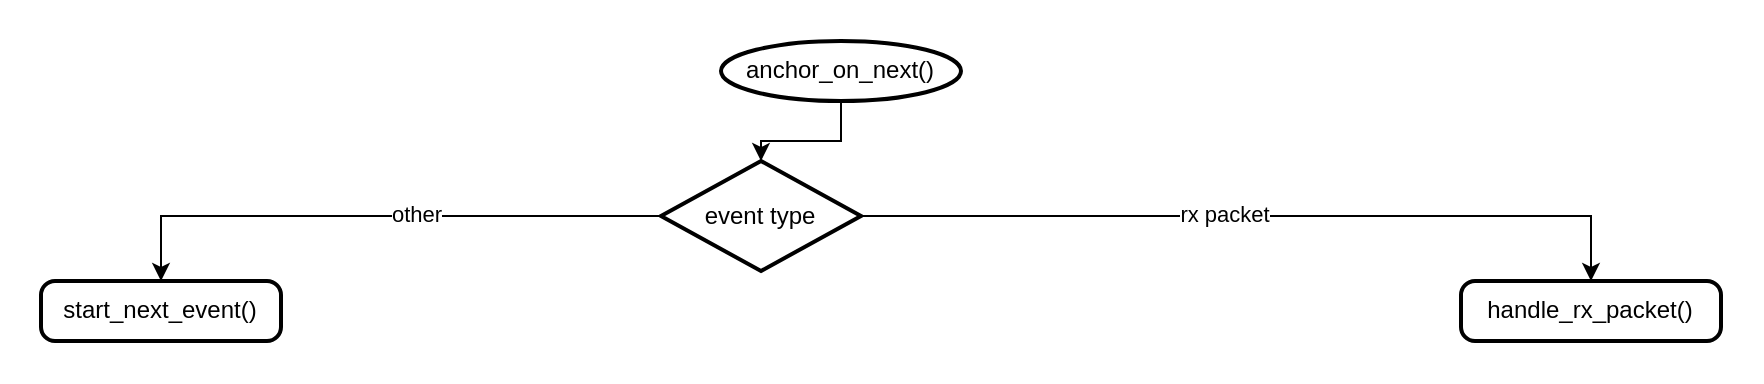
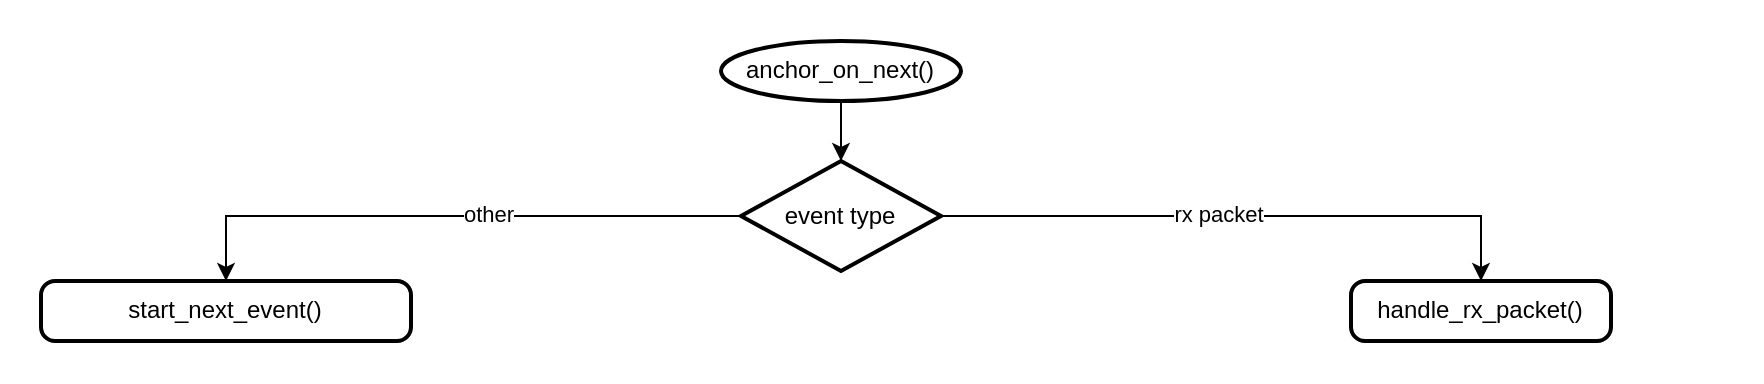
node "event type": moved (761, 216) -> (841, 216)
node "start_next_event()": size 240x60 -> 370x60
node "handle_rx_packet()": moved (1591, 311) -> (1481, 311)
